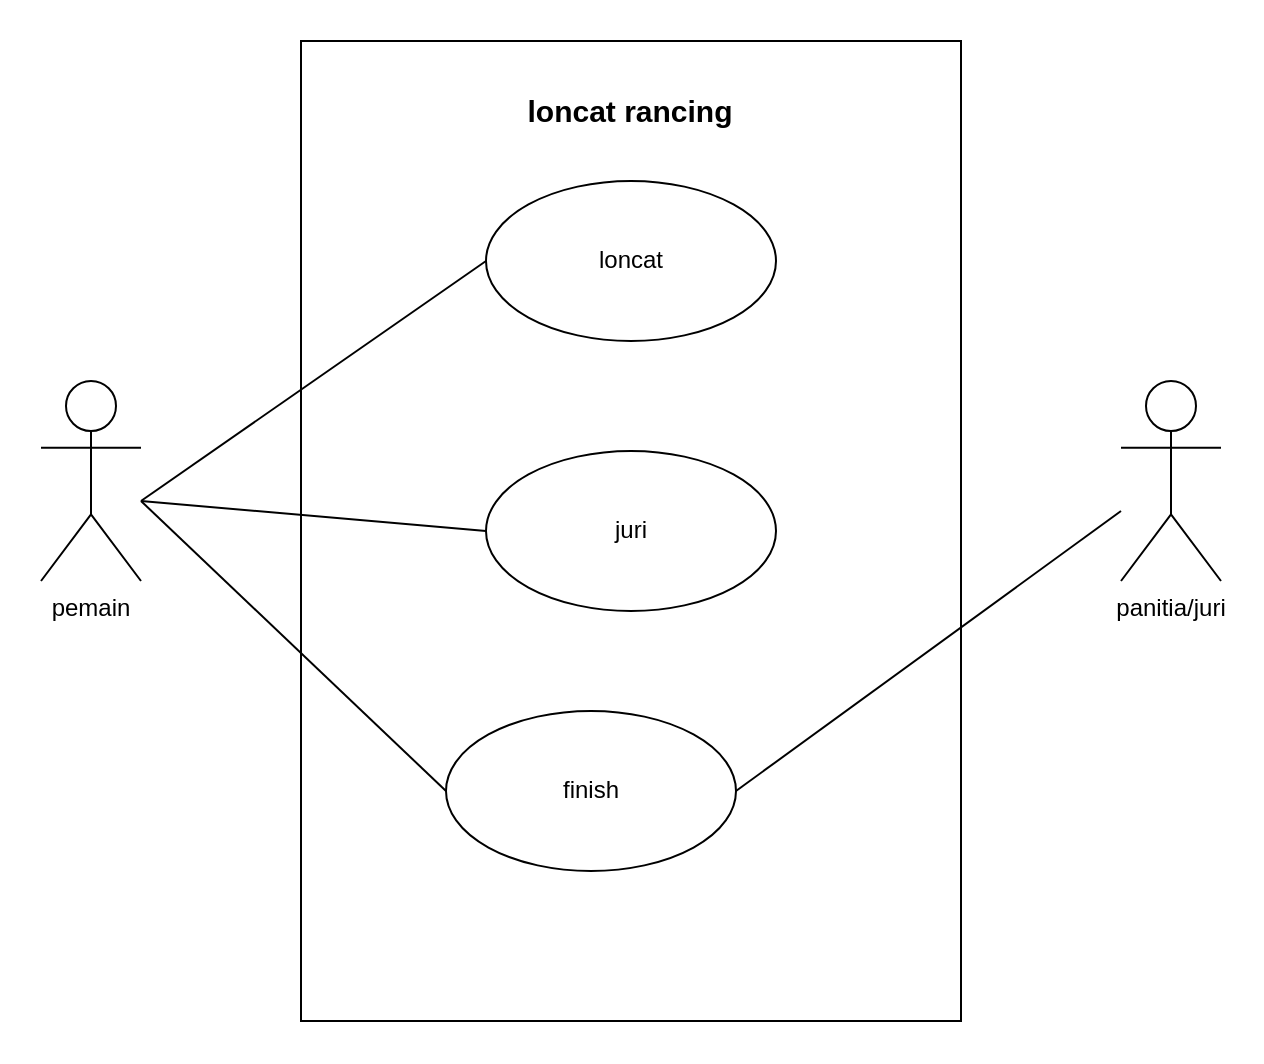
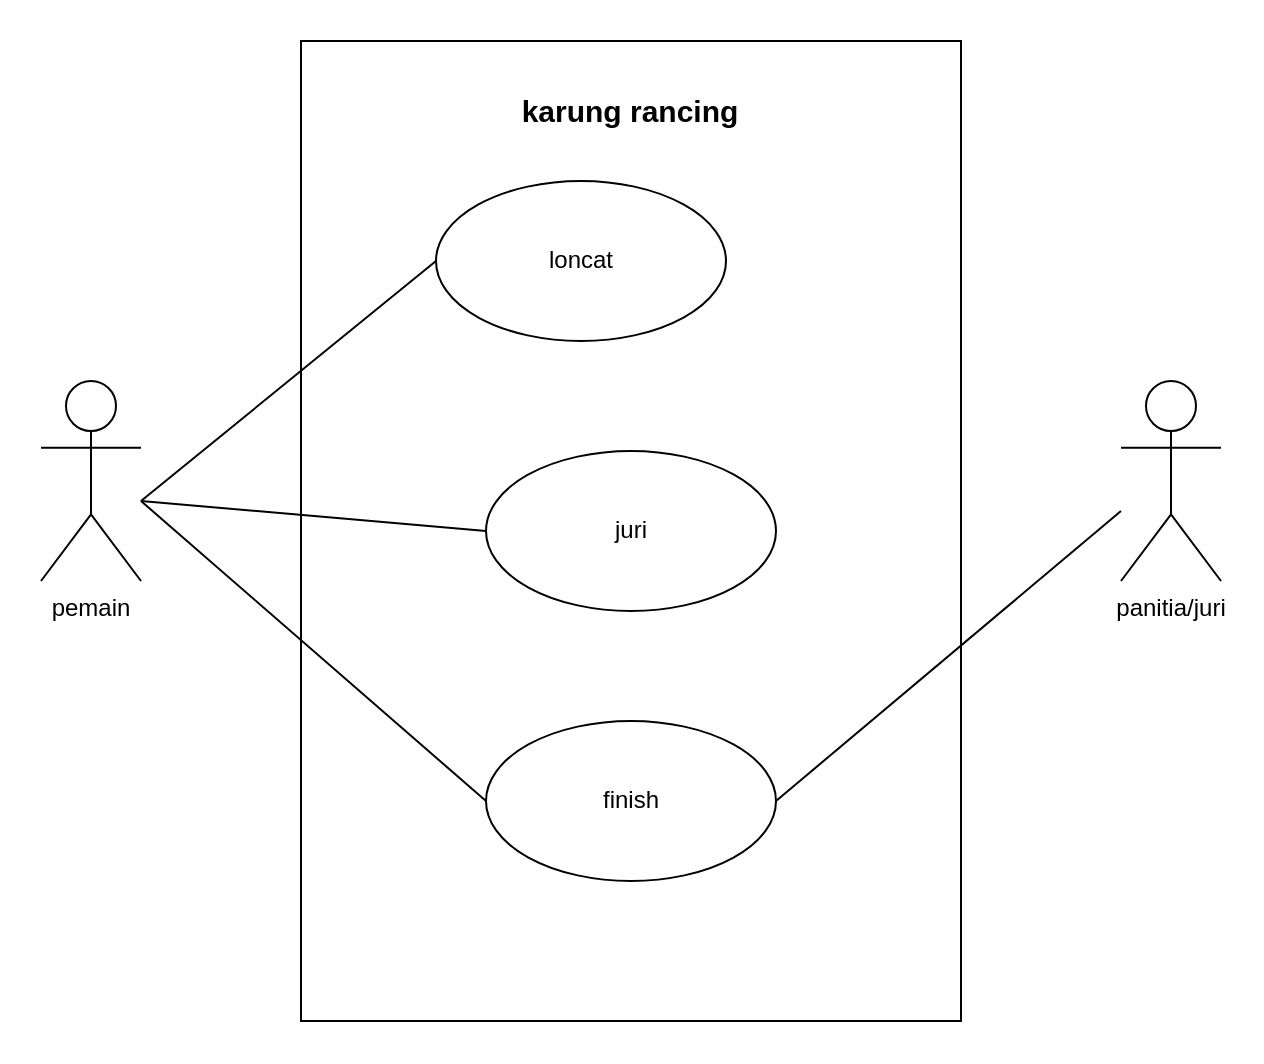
node "loncat rancing": label "loncat rancing" -> "karung rancing"
node "loncat": moved (631, 261) -> (581, 261)
node "finish": moved (591, 791) -> (631, 801)
